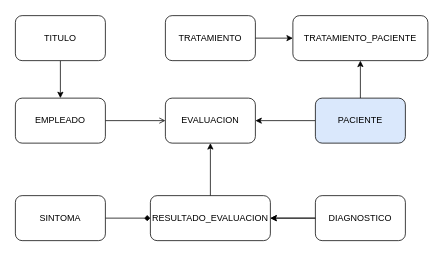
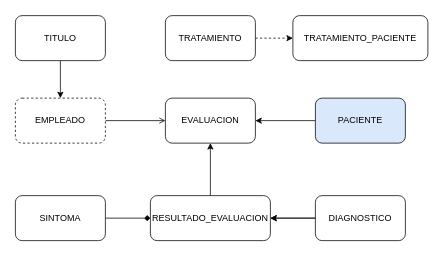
edge "TRATAMIENTO" -> "TRATAMIENTO_PACIENTE": style solid -> dashed
edge "PACIENTE" -> "TRATAMIENTO_PACIENTE": removed
node "EMPLEADO": style solid -> dashed
